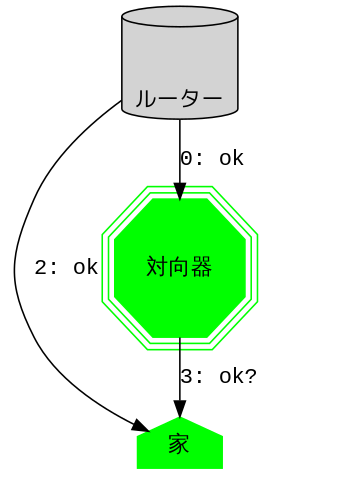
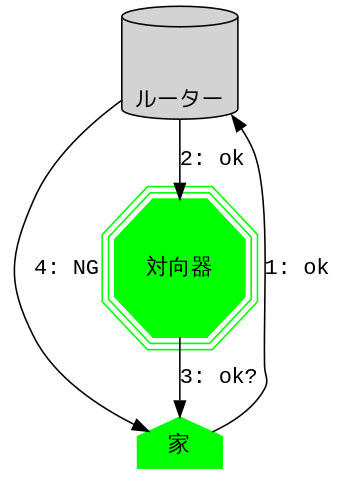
edge "ルーター" -> "対向器": label "0: ok" -> "2: ok"
edge "ルーター" -> "家": label "2: ok" -> "4: NG"
edge "家" -> "ルーター": added, label "1: ok"
